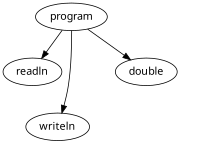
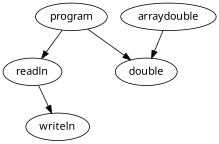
node "arraydouble": added
edge "program" -> "writeln": now "readln" -> "writeln"
